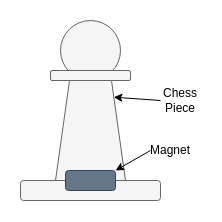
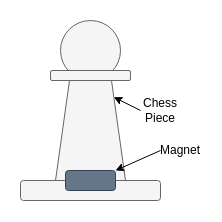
node "Chess Piece": moved (181, 101) -> (161, 111)
node "Magnet": moved (171, 151) -> (181, 151)
